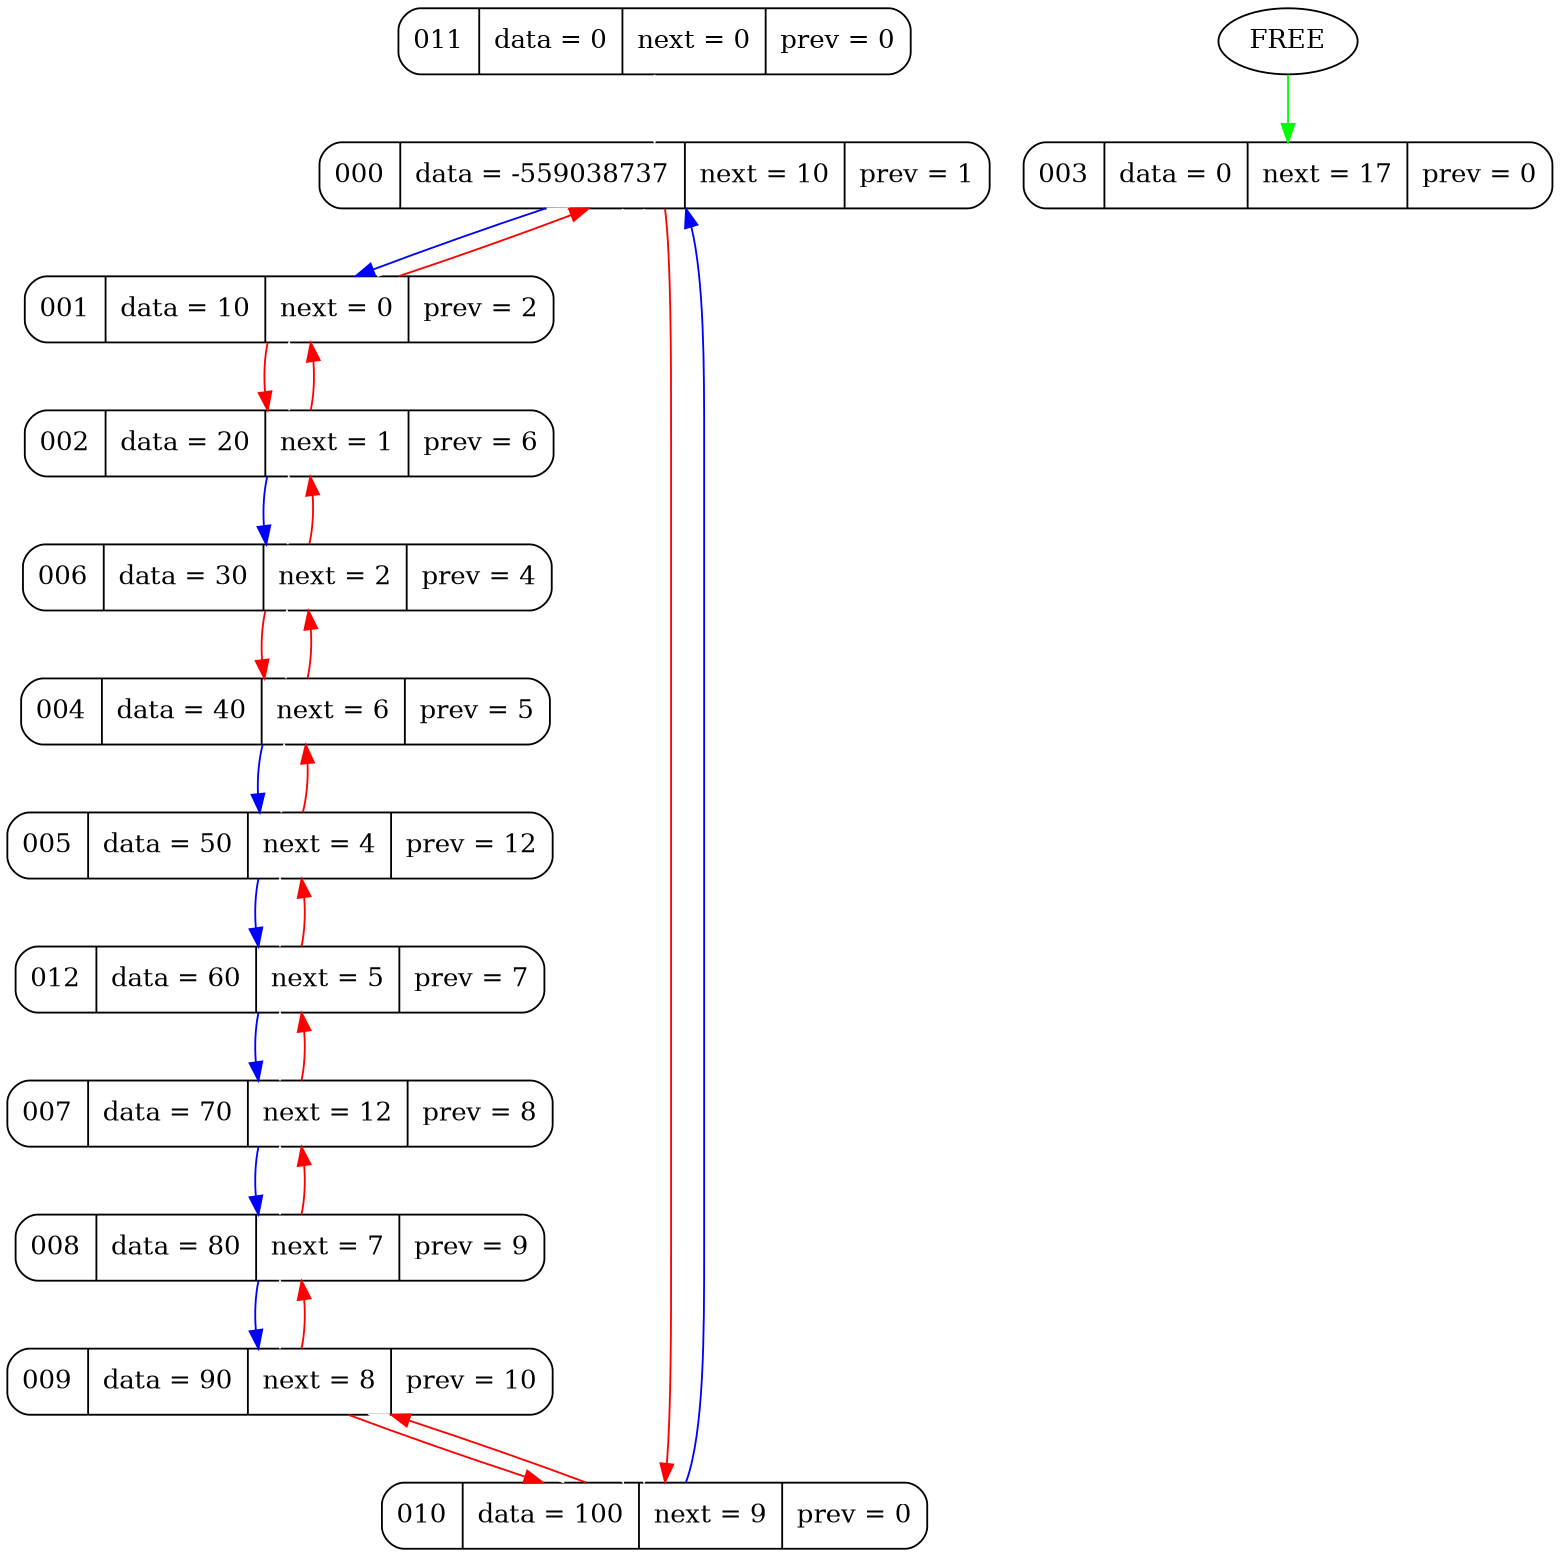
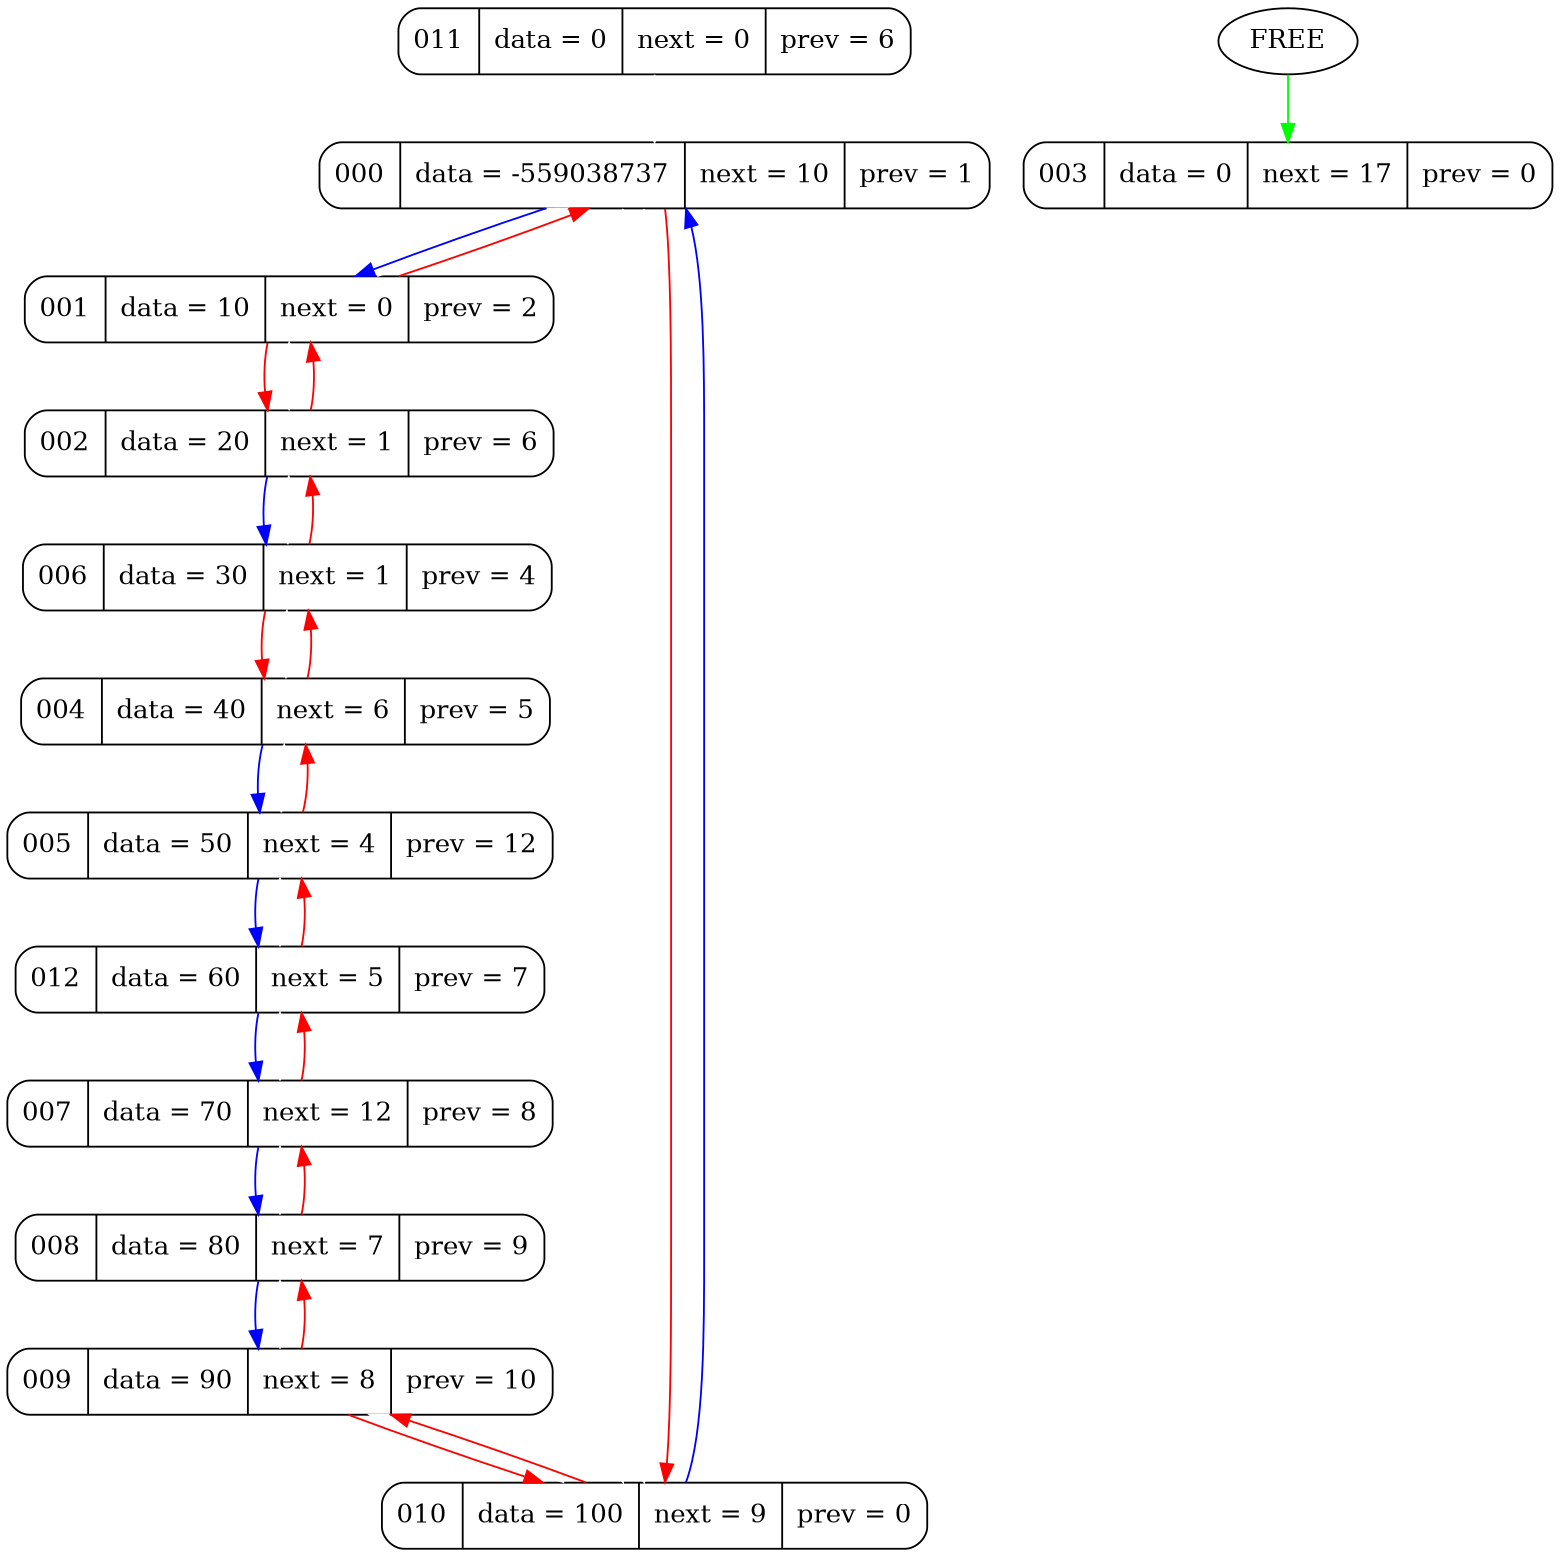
node "011": text "prev = 0" -> "prev = 6"
node "006": text "next = 2" -> "next = 1"
